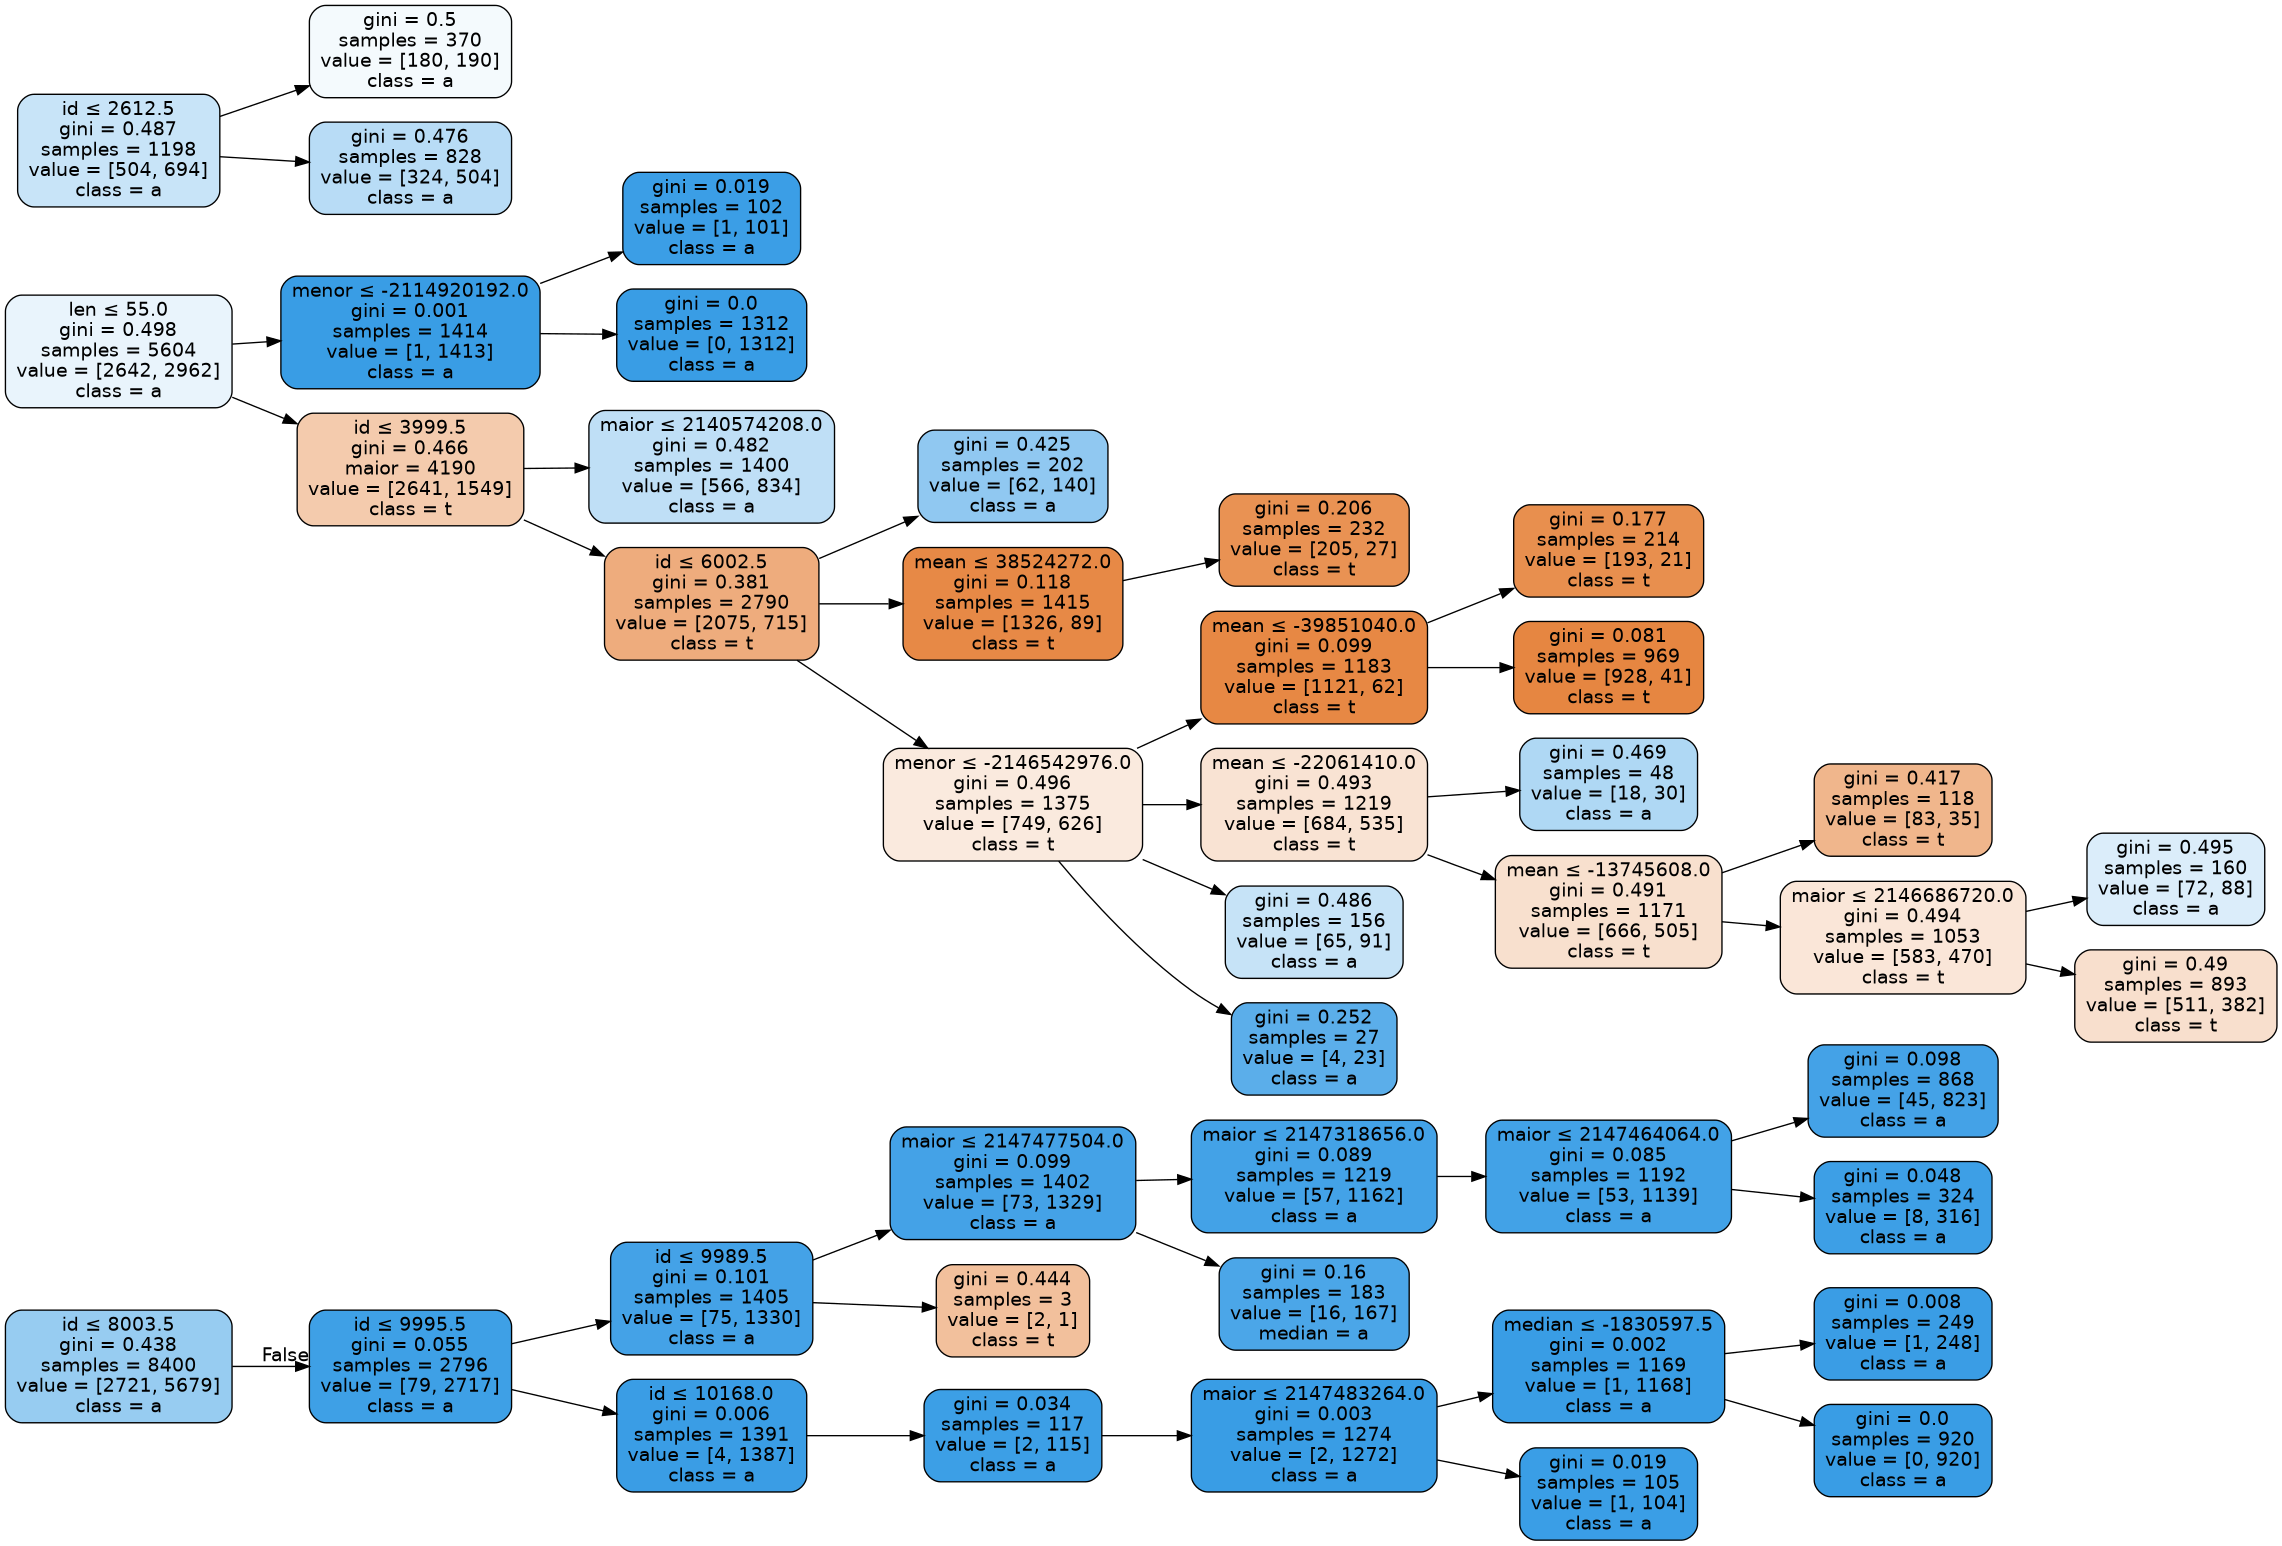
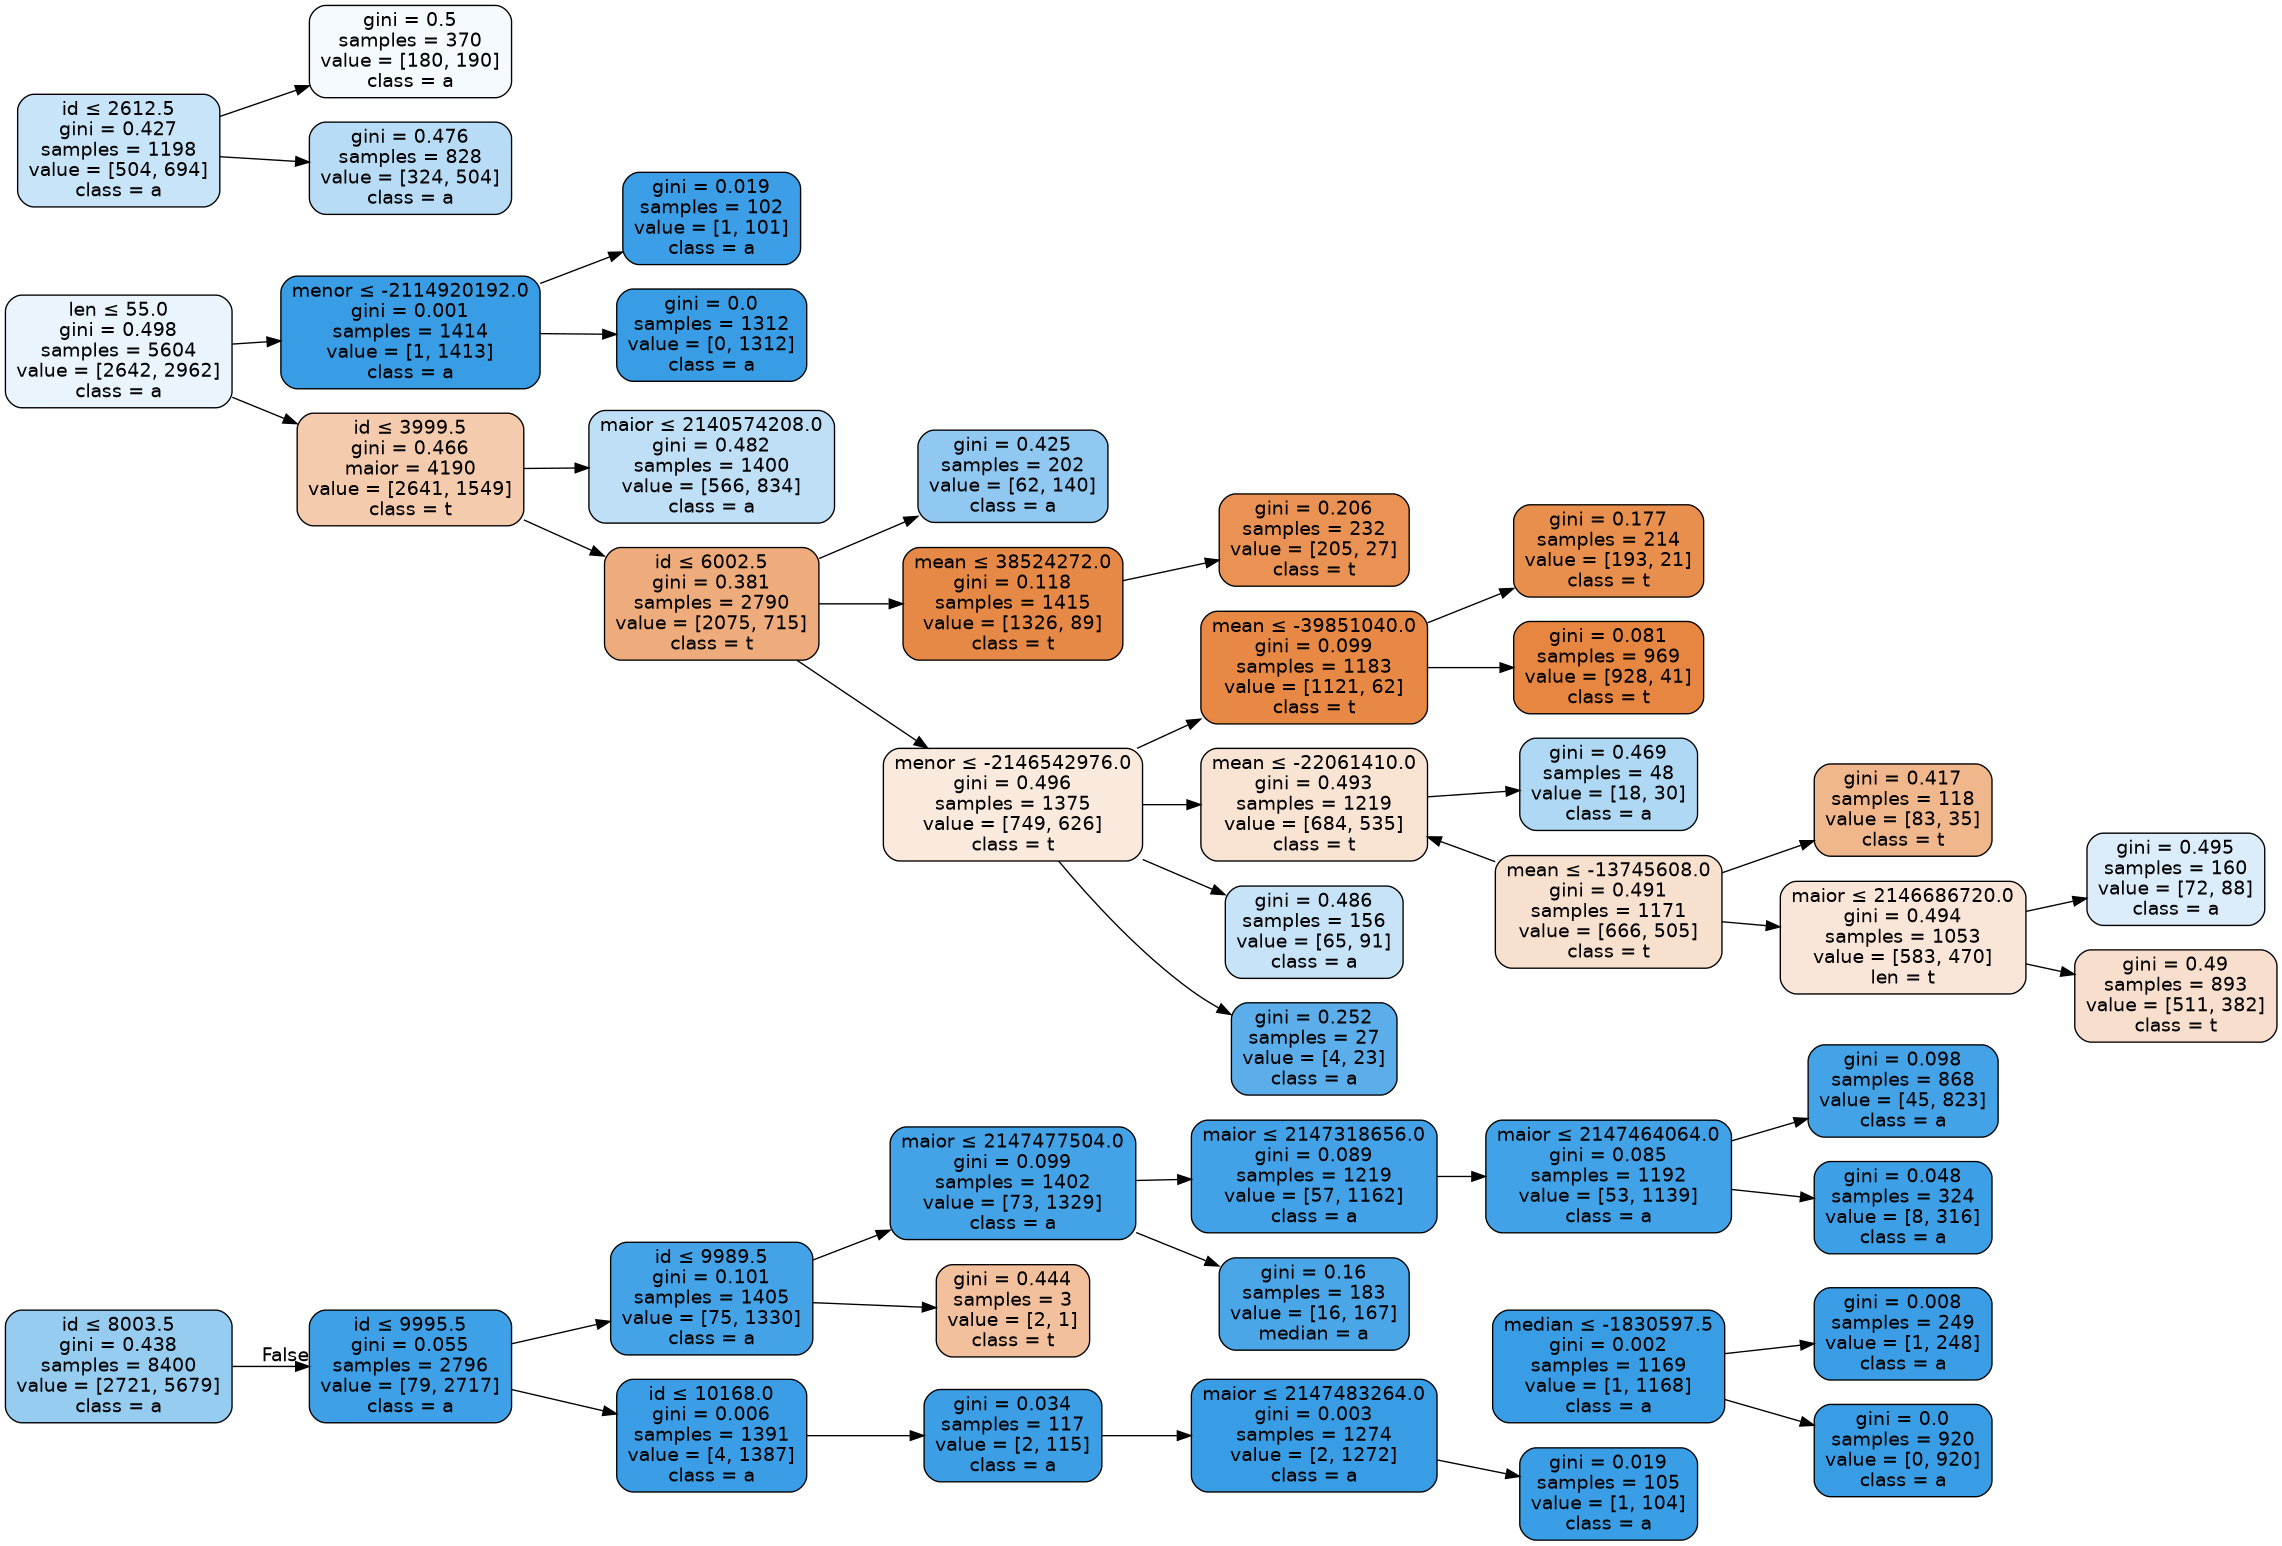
node "id ≤ 2612.5": text "gini = 0.487" -> "gini = 0.427"
edge "mean ≤ -22061410.0" -> "mean ≤ -13745608.0": reversed
node "maior ≤ 2146686720.0": text "class = t" -> "len = t"
edge "maior ≤ 2147483264.0" -> "median ≤ -1830597.5": removed
